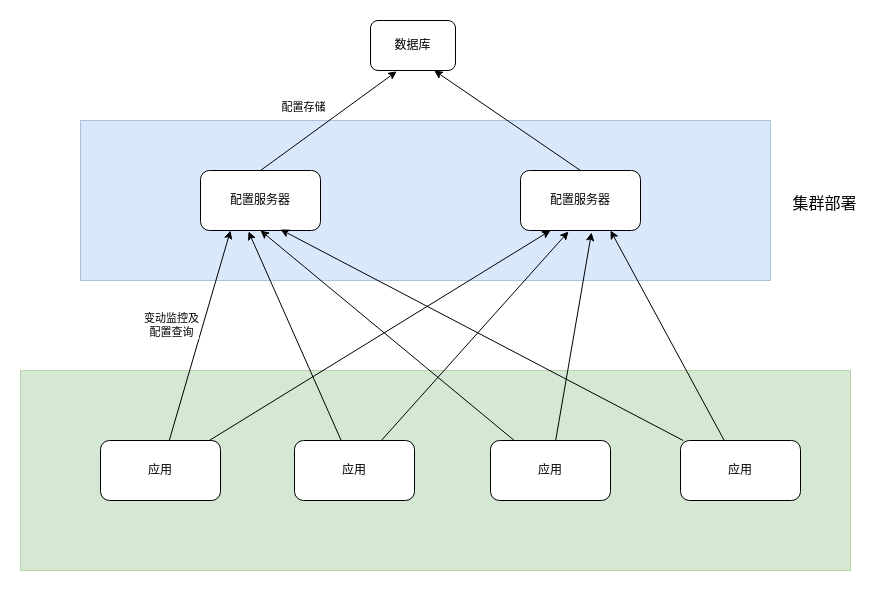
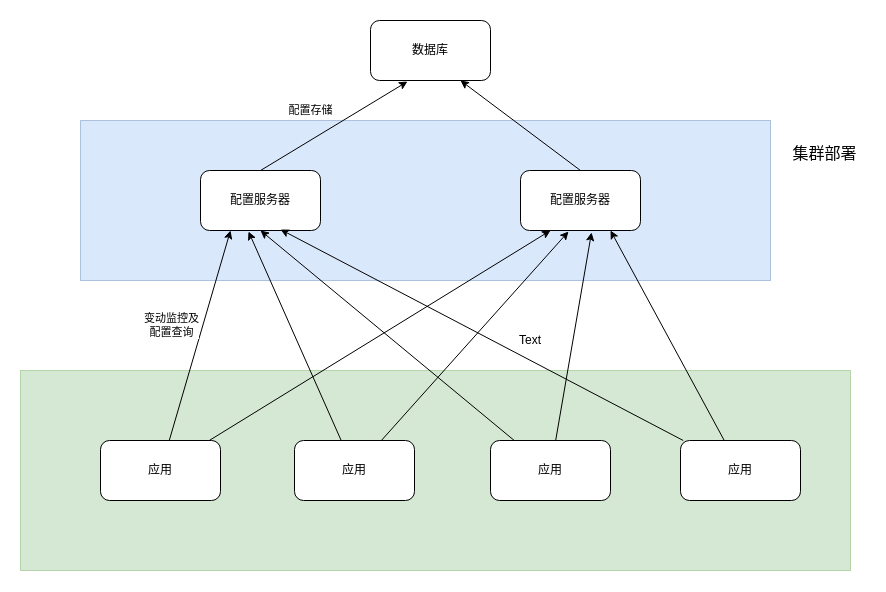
node "数据库": size 85x50 -> 120x60
node "集群部署": moved (825, 204) -> (825, 154)
node "Text": added
